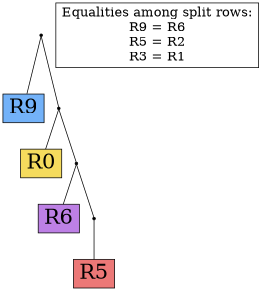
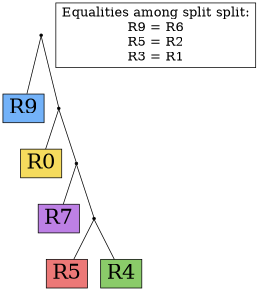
node "Equalities among split rows: R9 = R6 R5 = R2 R3 = R1": label "Equalities among split rows: R9 = R6 R5 = R2 R3 = R1" -> "Equalities among split split: R9 = R6 R5 = R2 R3 = R1"
node "R6": label "R6" -> "R7"
node "R4": added
